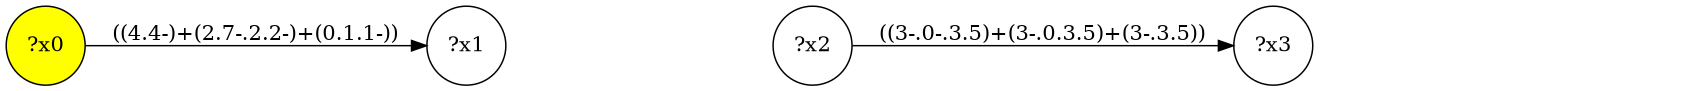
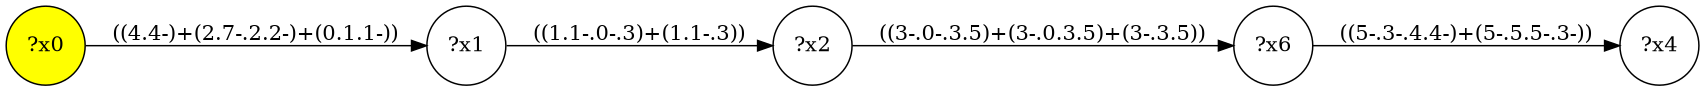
edge "?x1" -> "?x2": added, label "((1.1-.0-.3)+(1.1-.3))"
node "?x3": label "?x3" -> "?x6"
node "?x4": added
